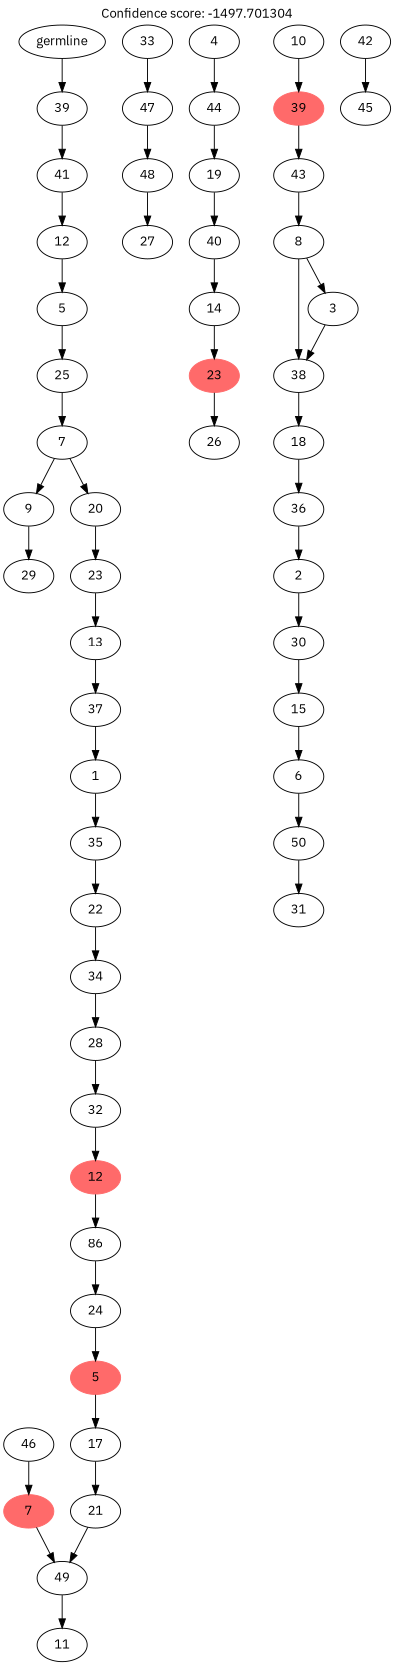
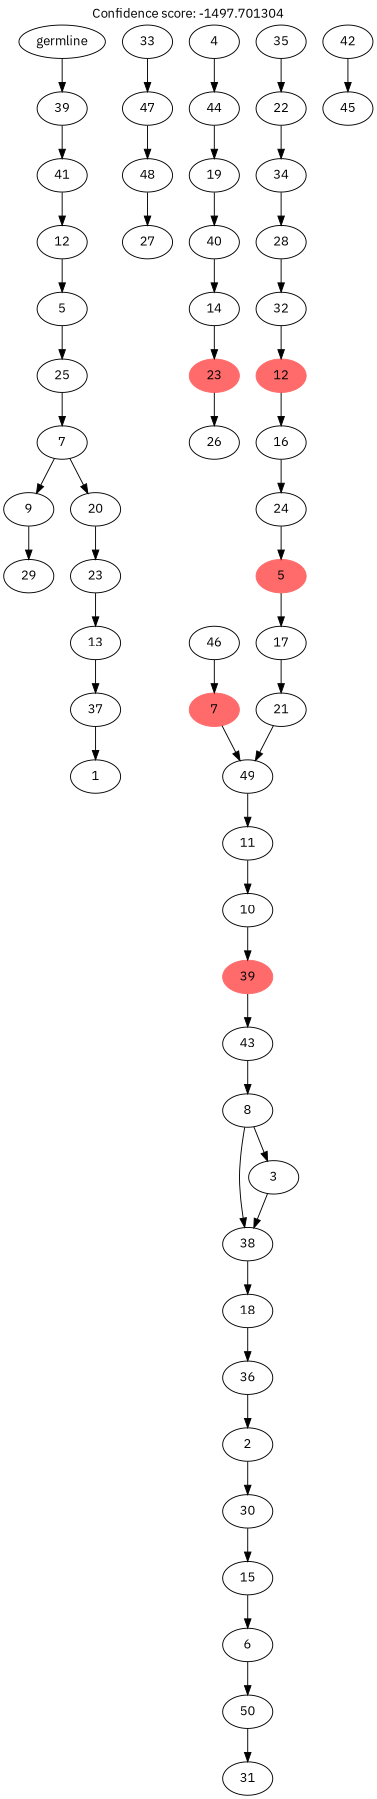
edge "1" -> "35": removed
edge "11" -> "10": added
node "86": label "86" -> "16"
